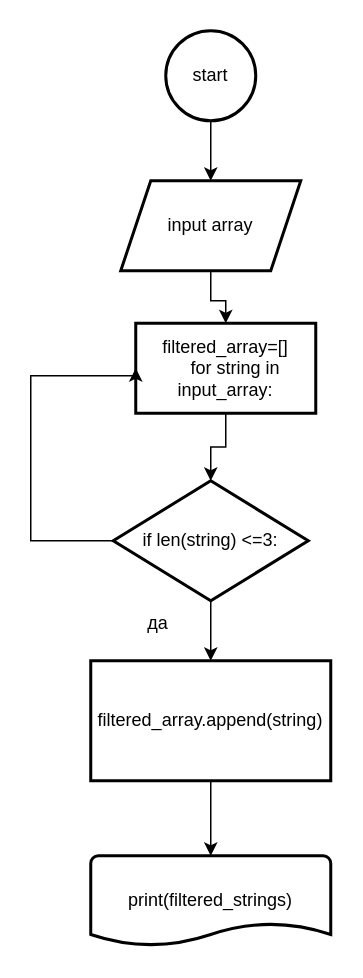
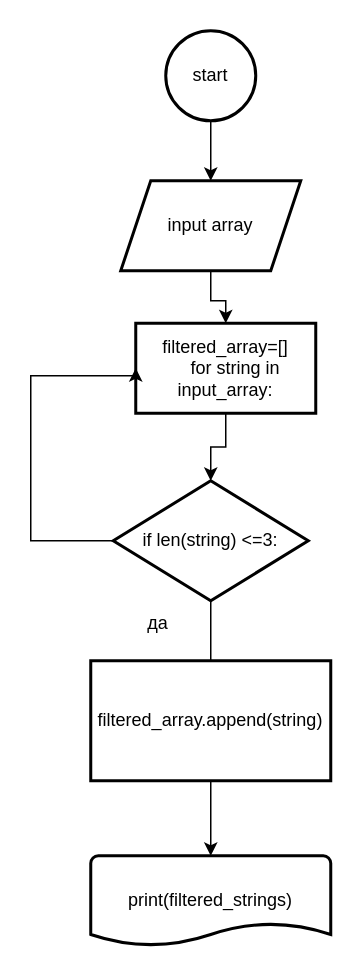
edge "if len(string) <=3:" -> "filtered_array.append(string)": arrowhead classic -> none
